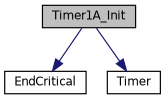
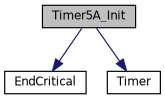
node "Timer1A_Init": label "Timer1A_Init" -> "Timer5A_Init"
